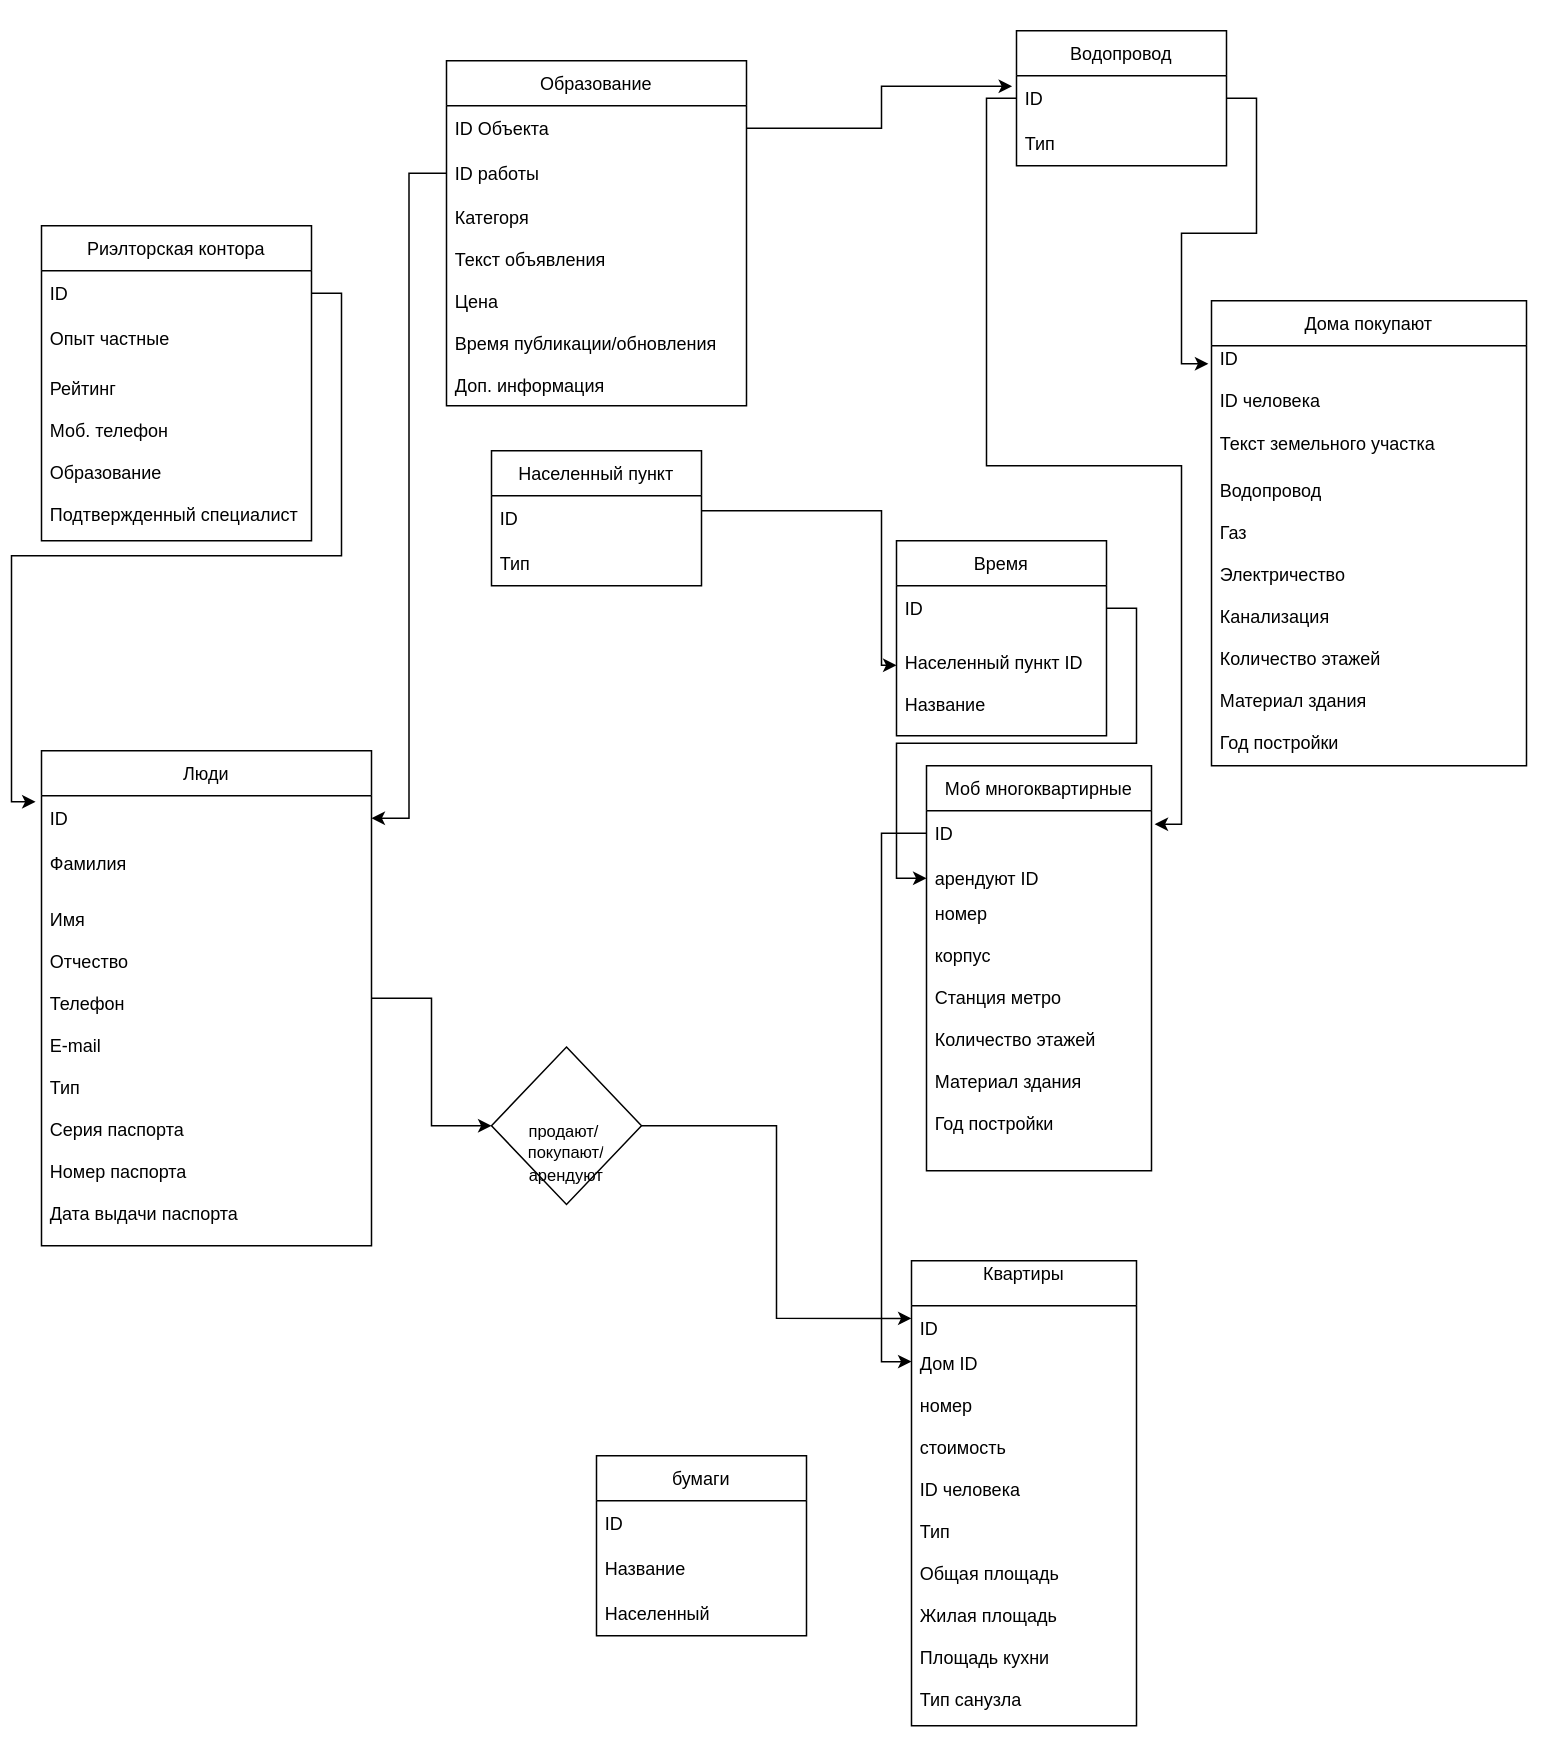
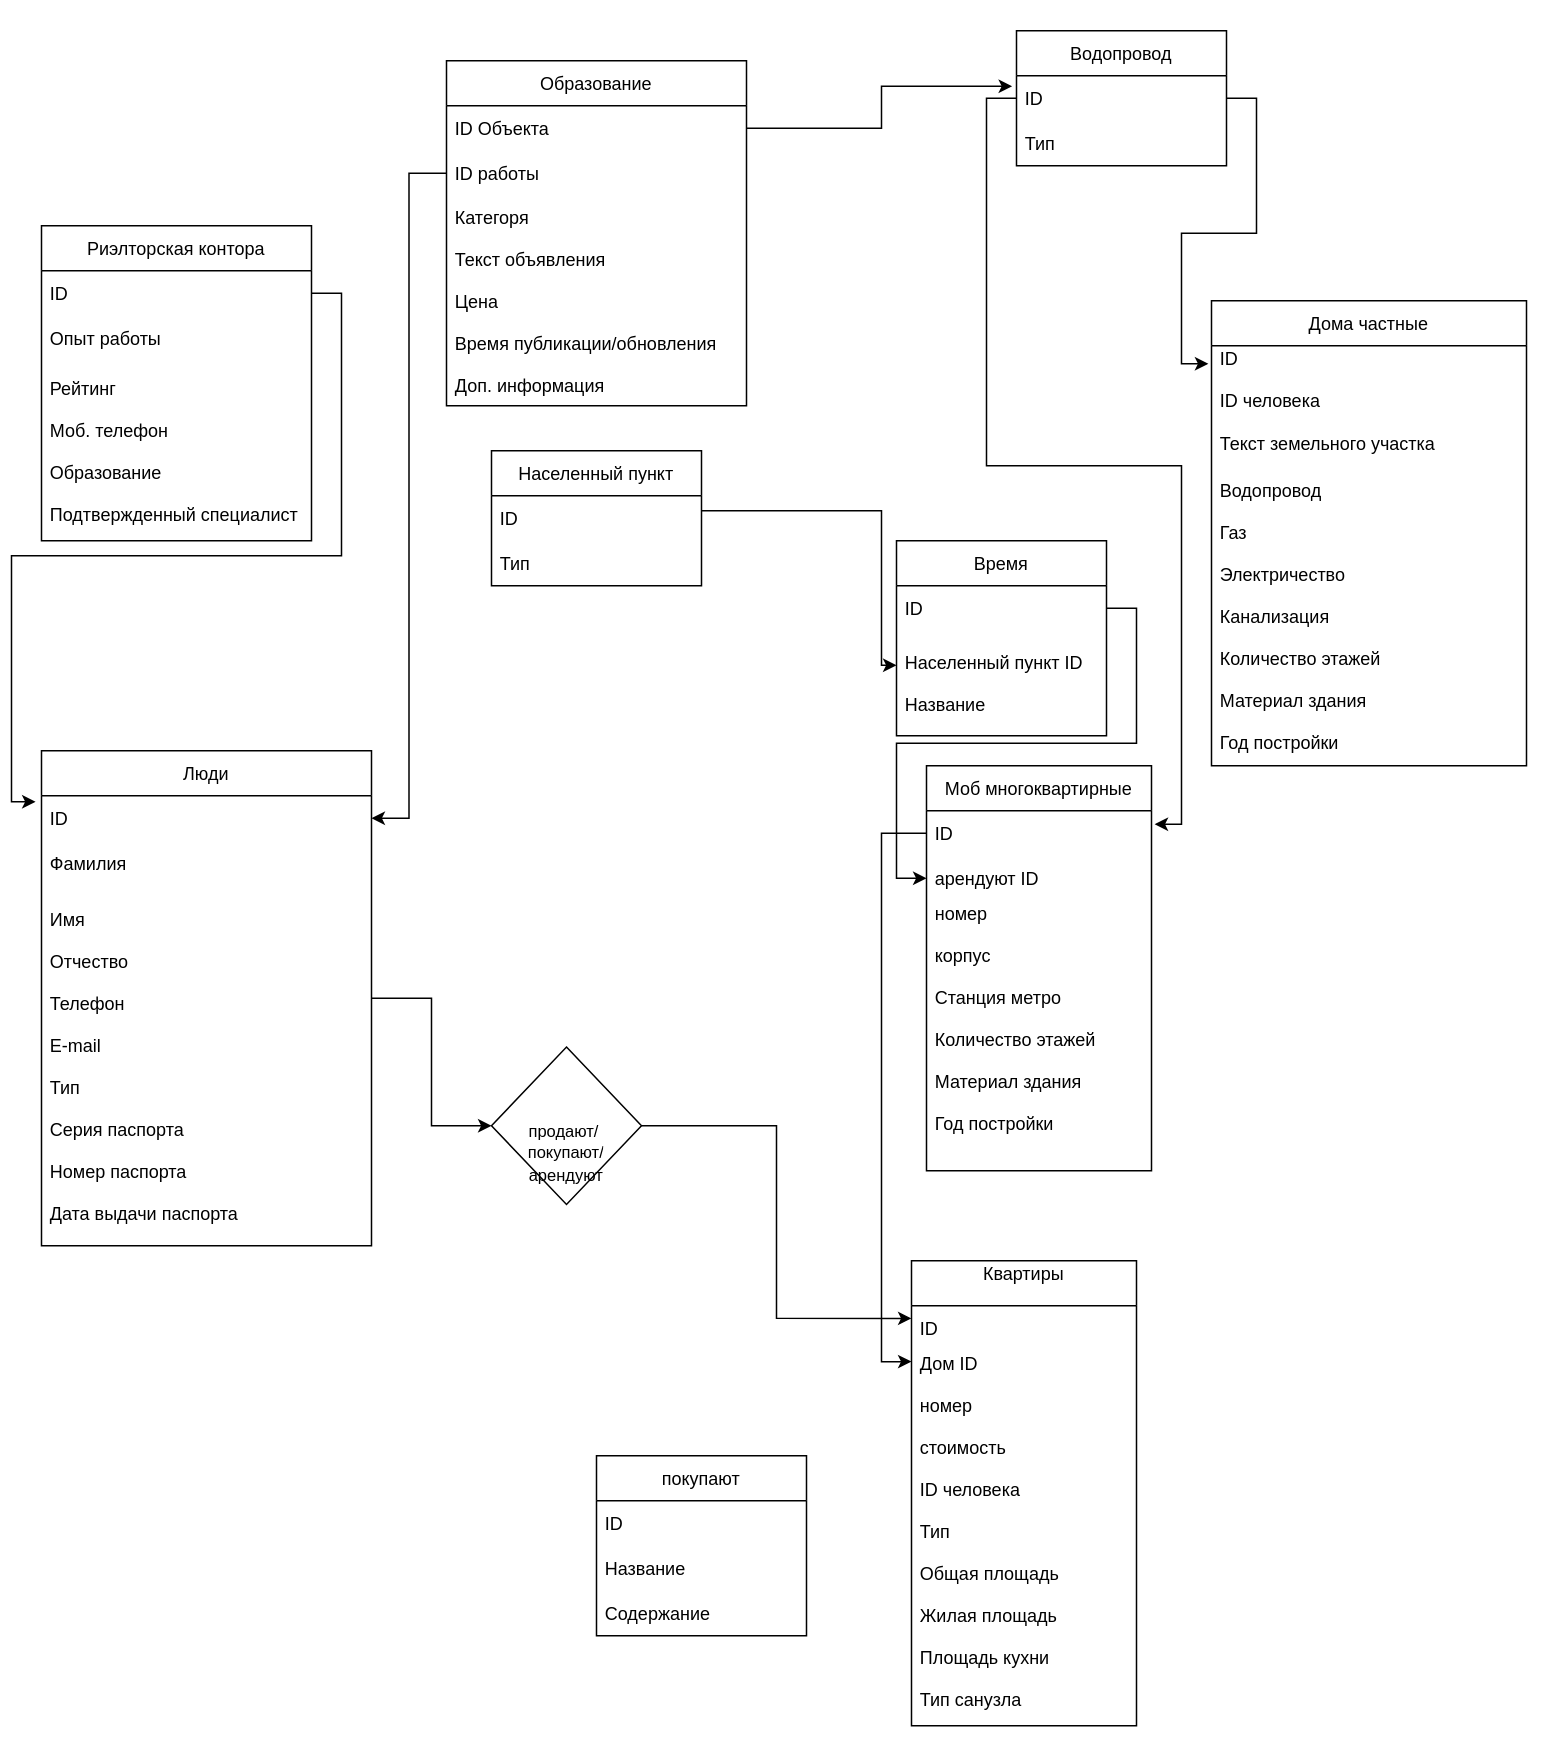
node "Дома покупают": label "Дома покупают" -> "Дома частные"
node "Опыт частные": label "Опыт частные" -> "Опыт работы"
node "бумаги": label "бумаги" -> "покупают"
node "Населенный": label "Населенный" -> "Содержание"
